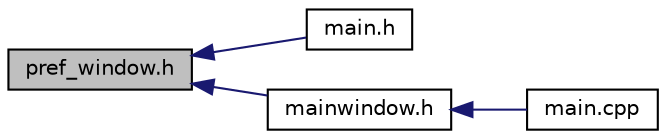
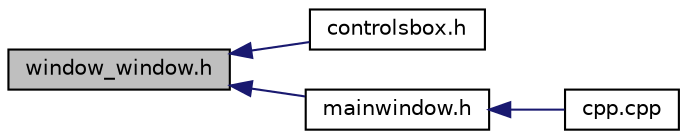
node "main.h": label "main.h" -> "controlsbox.h"
node "pref_window.h": label "pref_window.h" -> "window_window.h"
node "main.cpp": label "main.cpp" -> "cpp.cpp"
